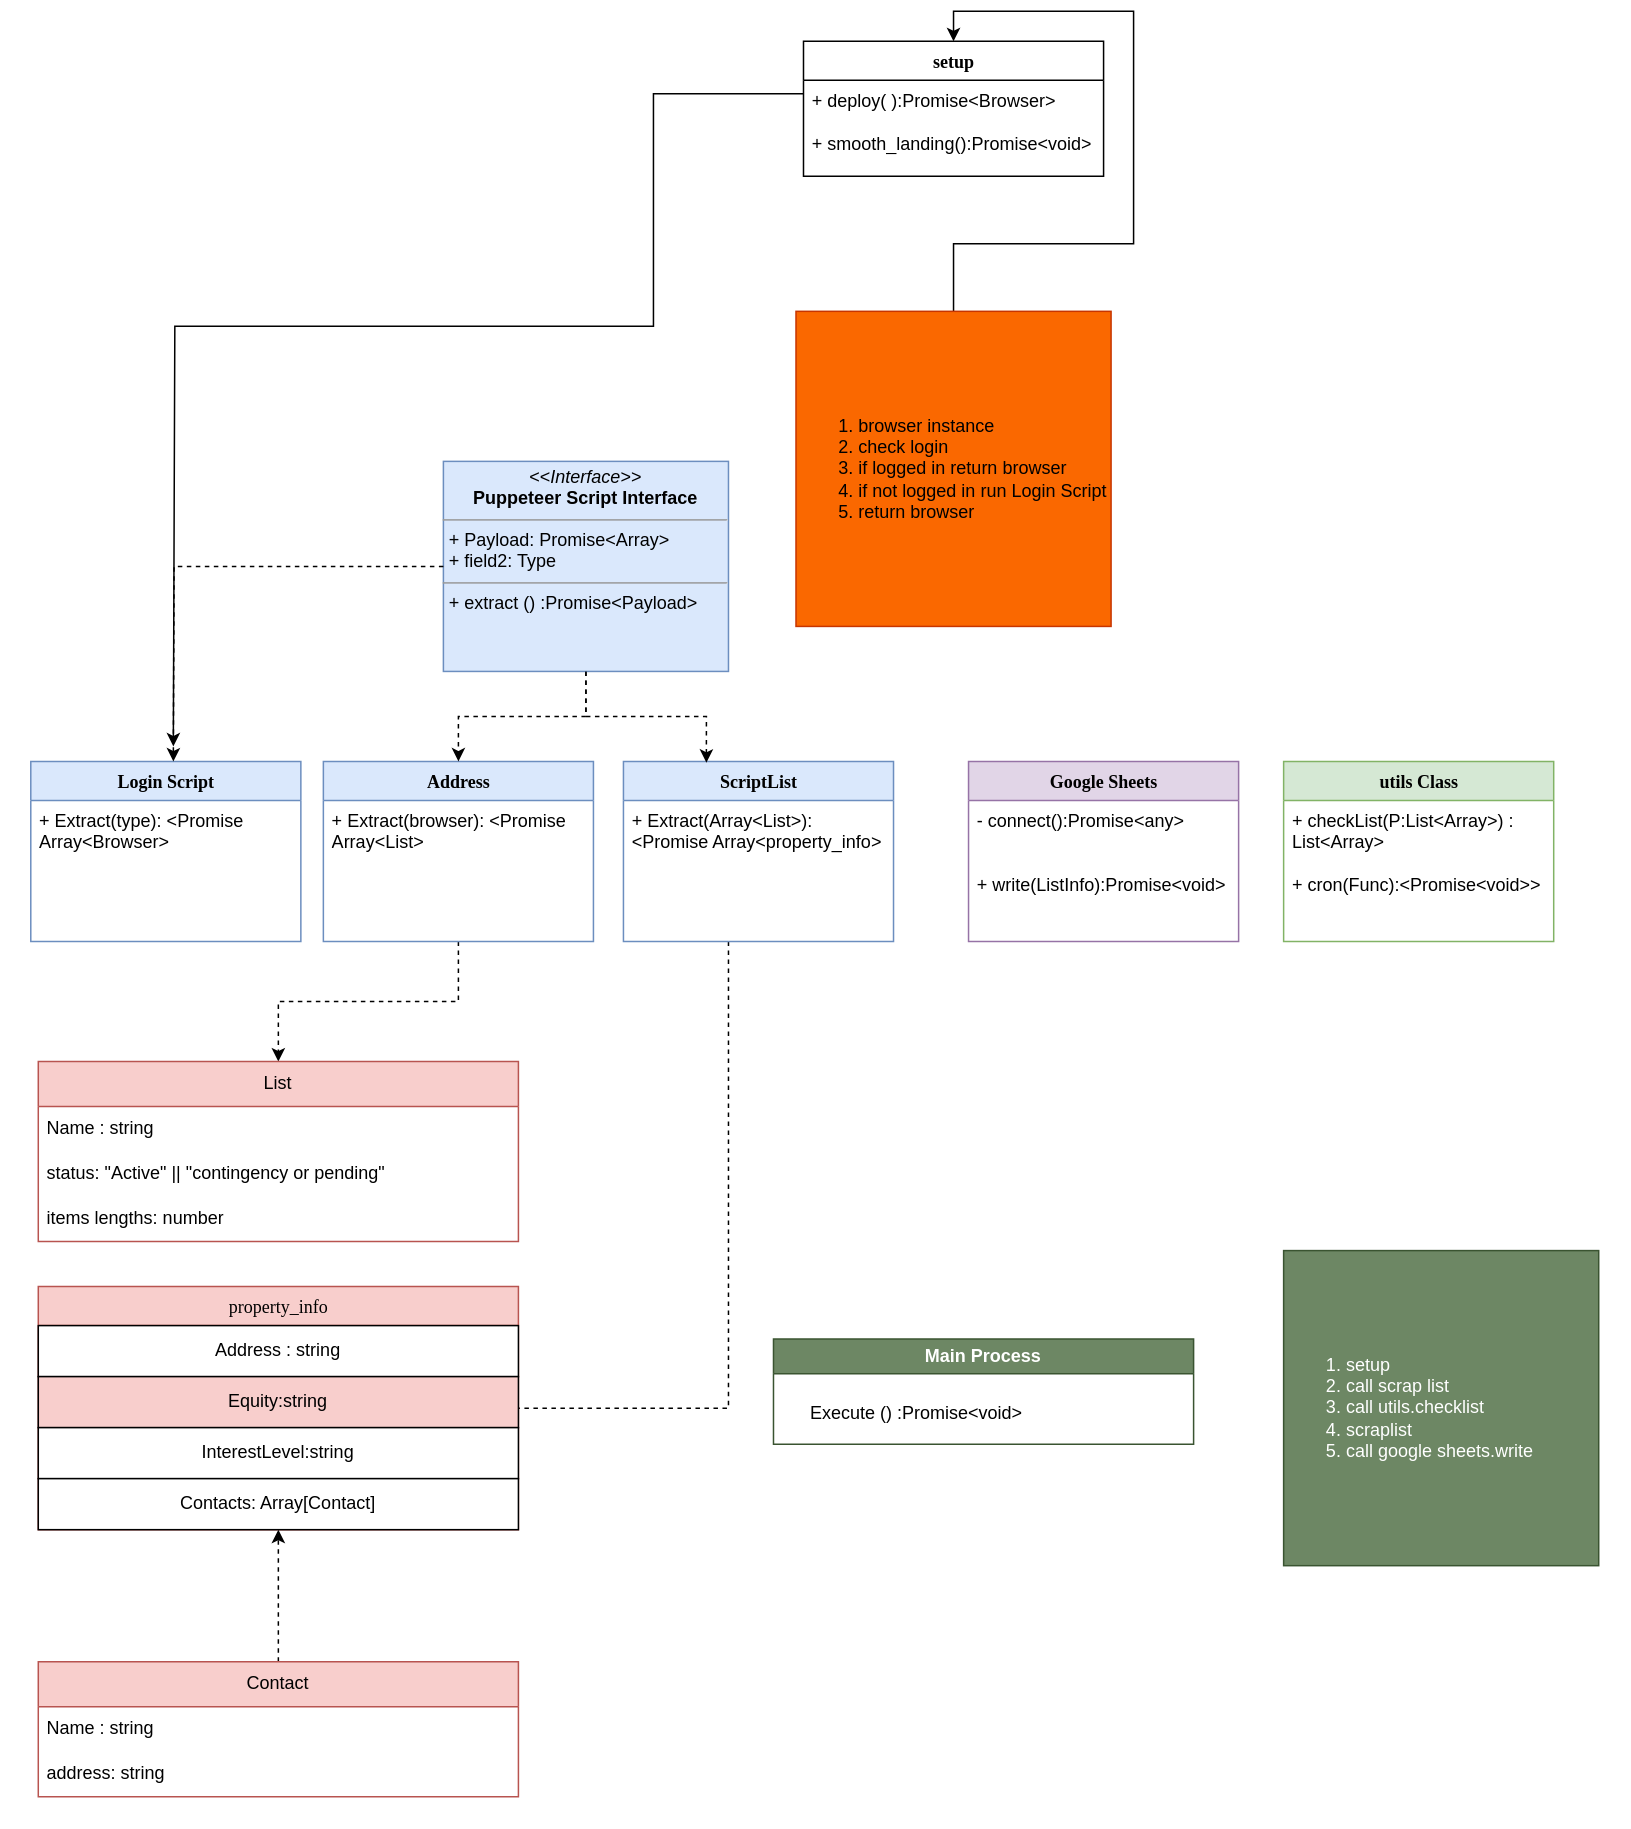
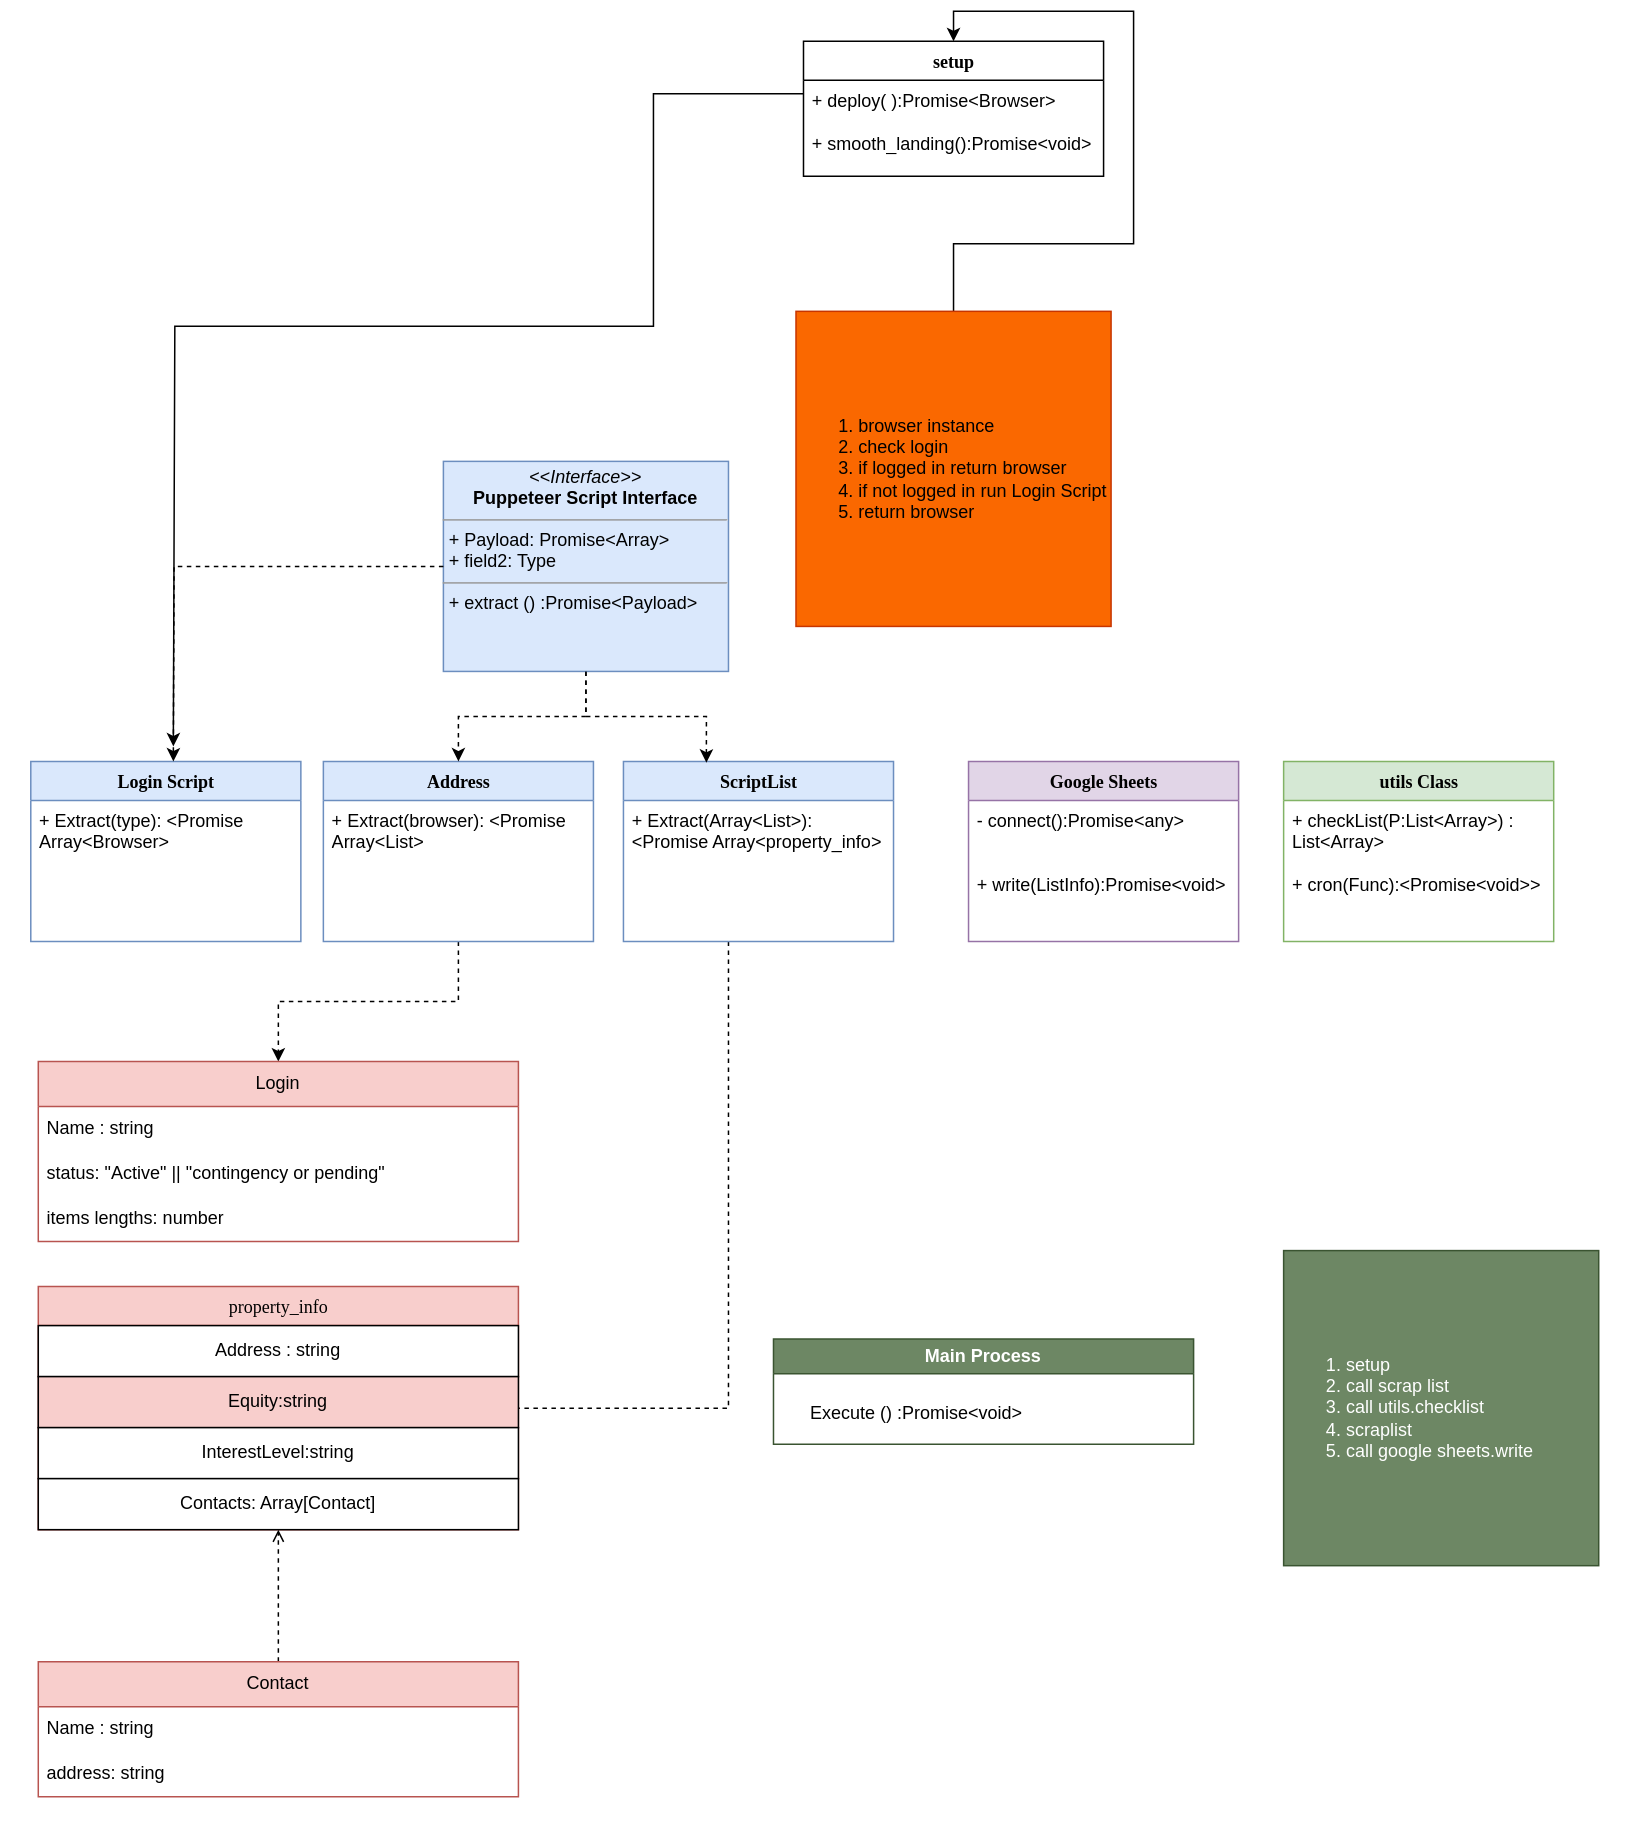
node "List": label "List" -> "Login"
edge "Contact" -> "Contacts: Array[Contact]": arrowhead classic -> open
